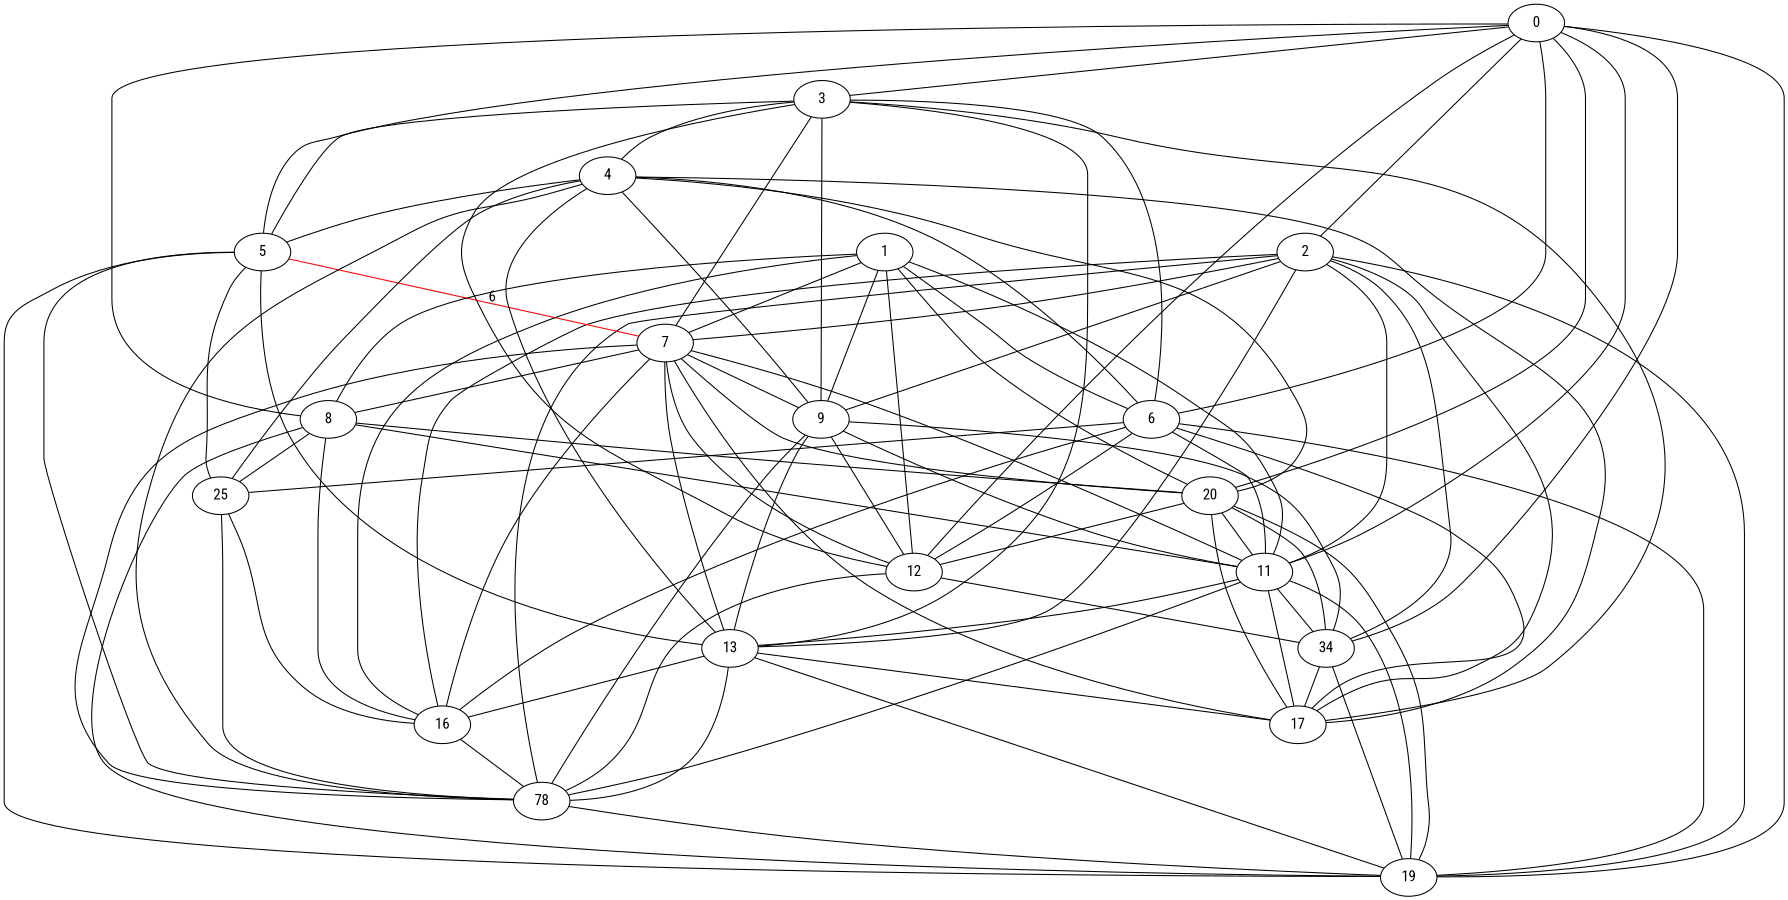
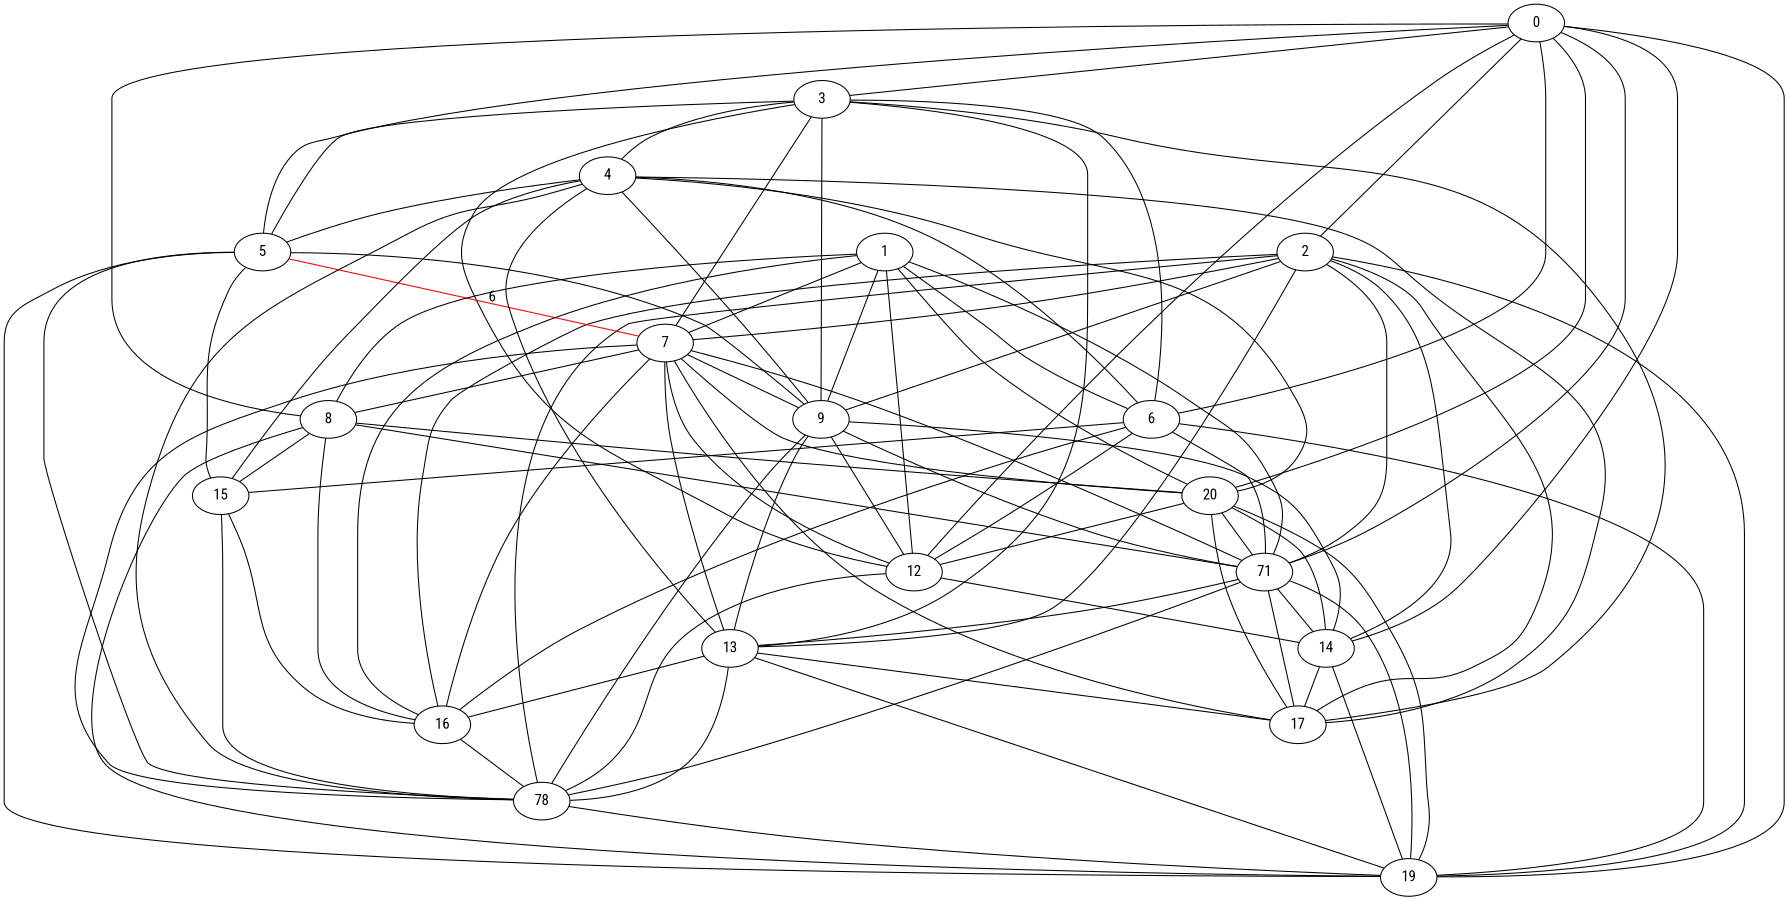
node "25": label "25" -> "15"
edge "5" -- "13": now "5" -- "9"
edge "6" -- "17": removed
node "11": label "11" -> "71"
node "34": label "34" -> "14"
